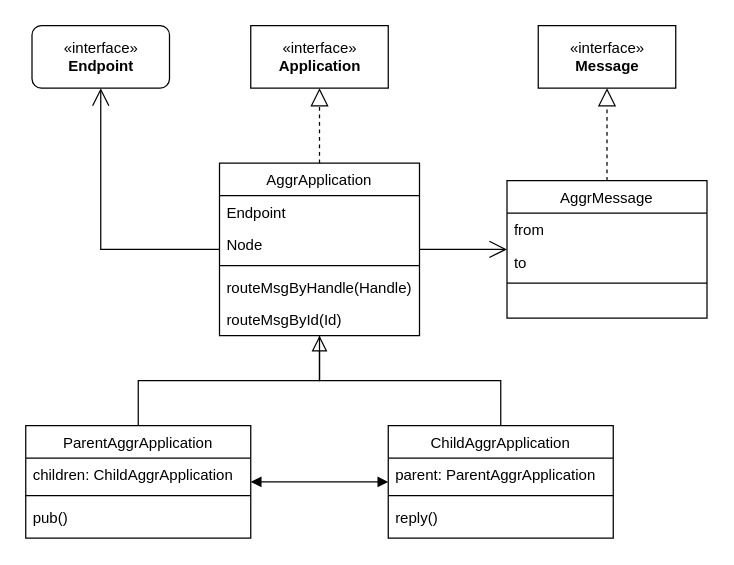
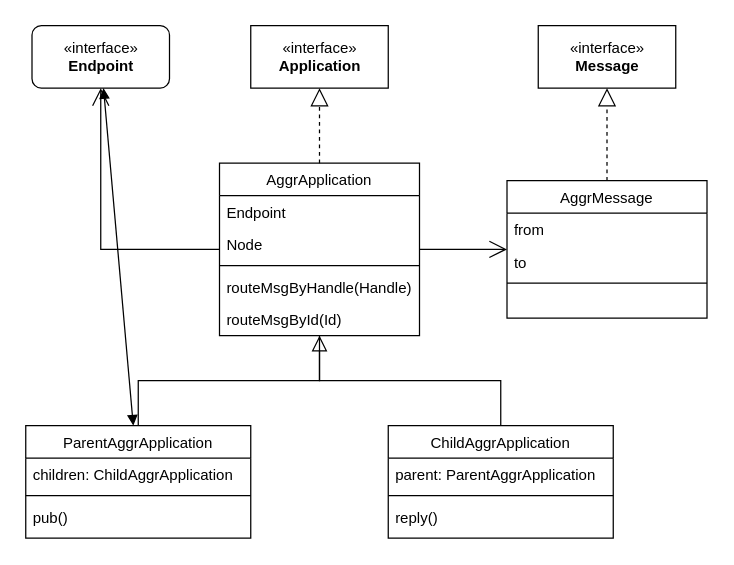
edge "ParentAggrApplication" -- "ChildAggrApplication": now "ParentAggrApplication" -- "«interface» Endpoint"
